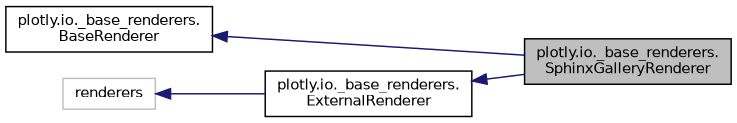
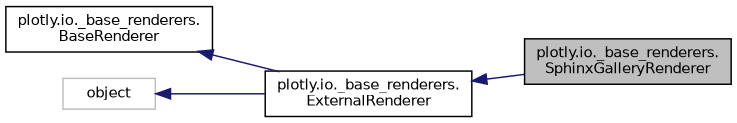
edge "plotly.io._base_renderers. SphinxGalleryRenderer" -> "plotly.io._base_renderers. BaseRenderer": now "plotly.io._base_renderers. ExternalRenderer" -> "plotly.io._base_renderers. BaseRenderer"
node "renderers": label "renderers" -> "object"
